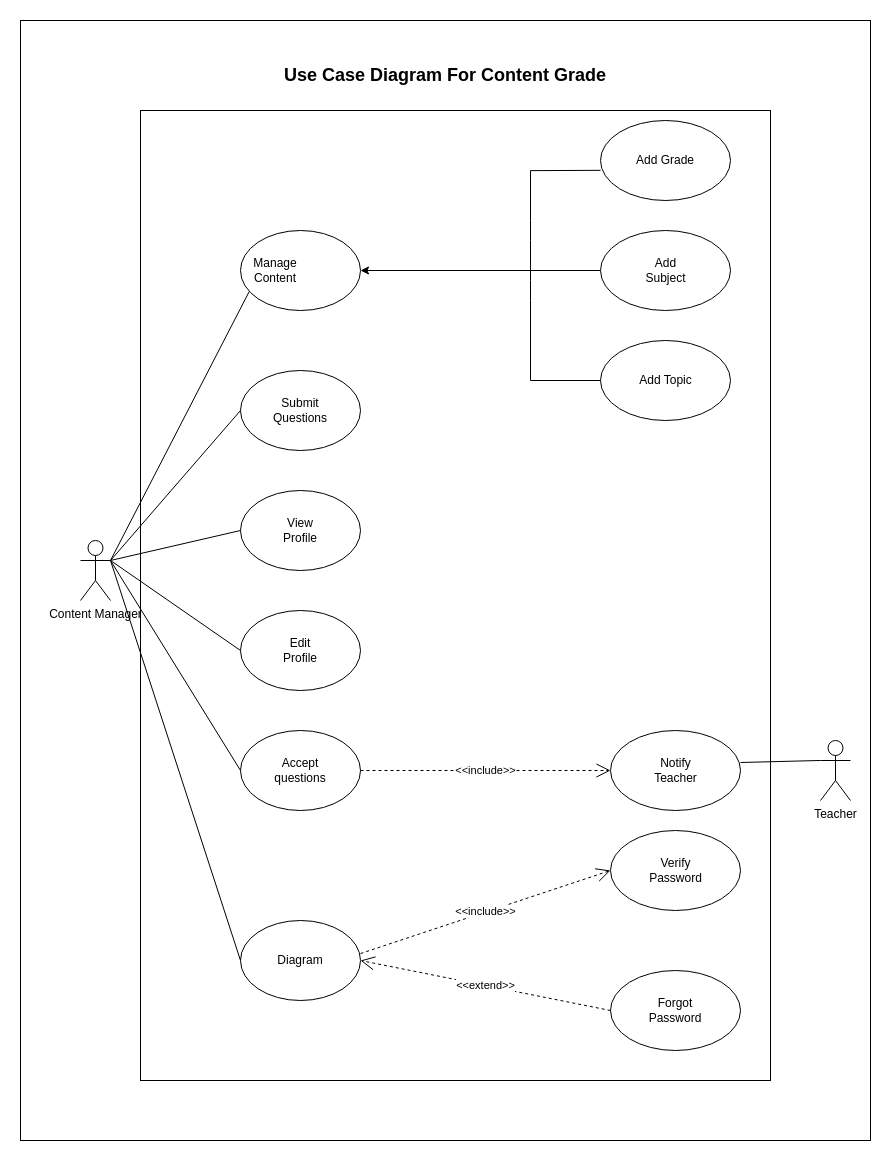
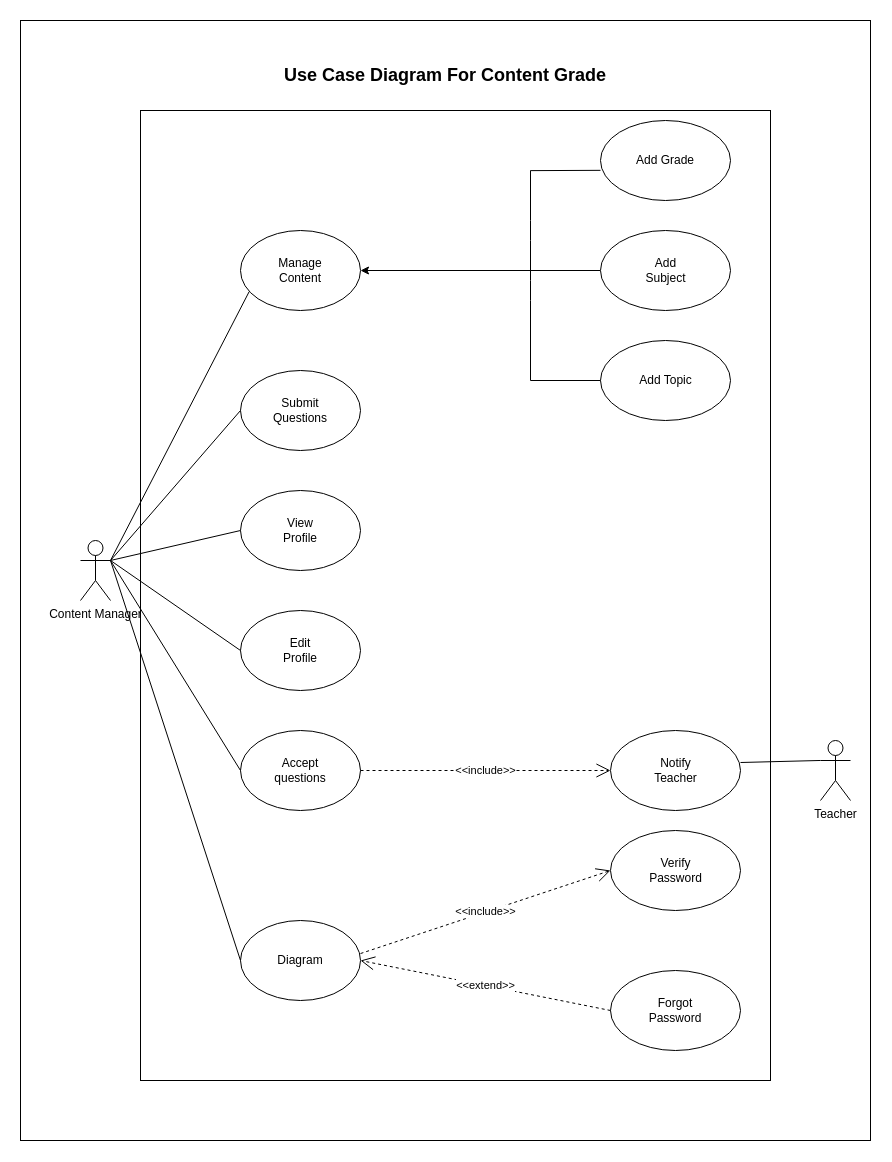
node "Manage Content": moved (276, 271) -> (301, 271)
